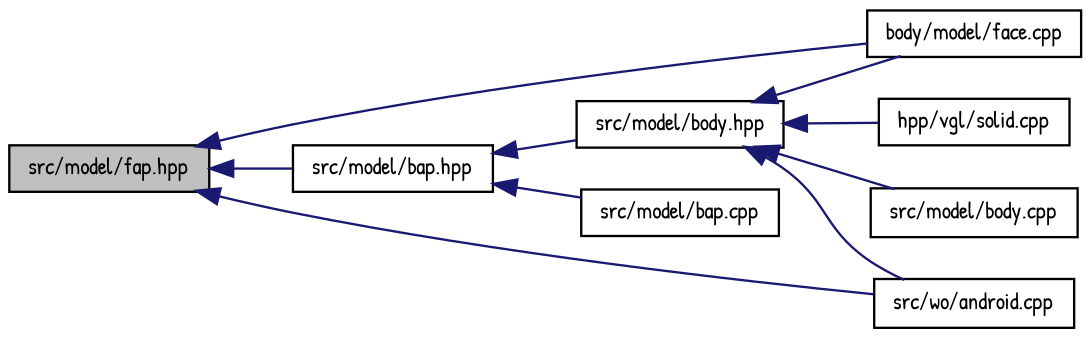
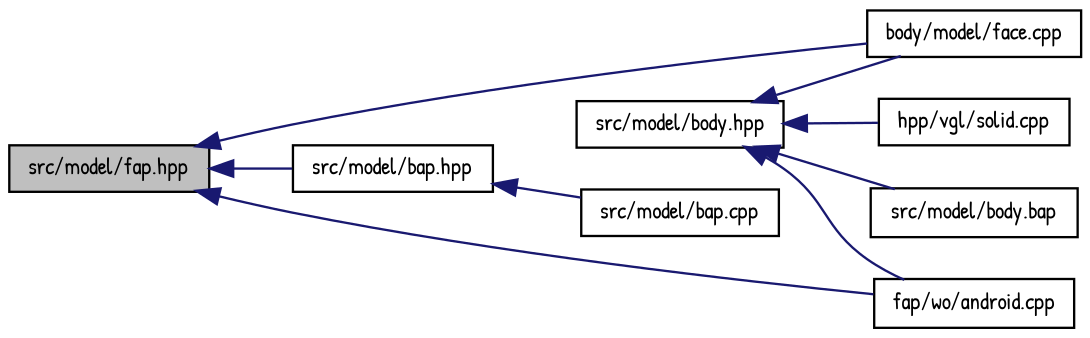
edge "src/model/body.hpp" -> "src/model/bap.hpp": removed
node "src/model/body.cpp": label "src/model/body.cpp" -> "src/model/body.bap"
node "src/wo/android.cpp": label "src/wo/android.cpp" -> "fap/wo/android.cpp"
